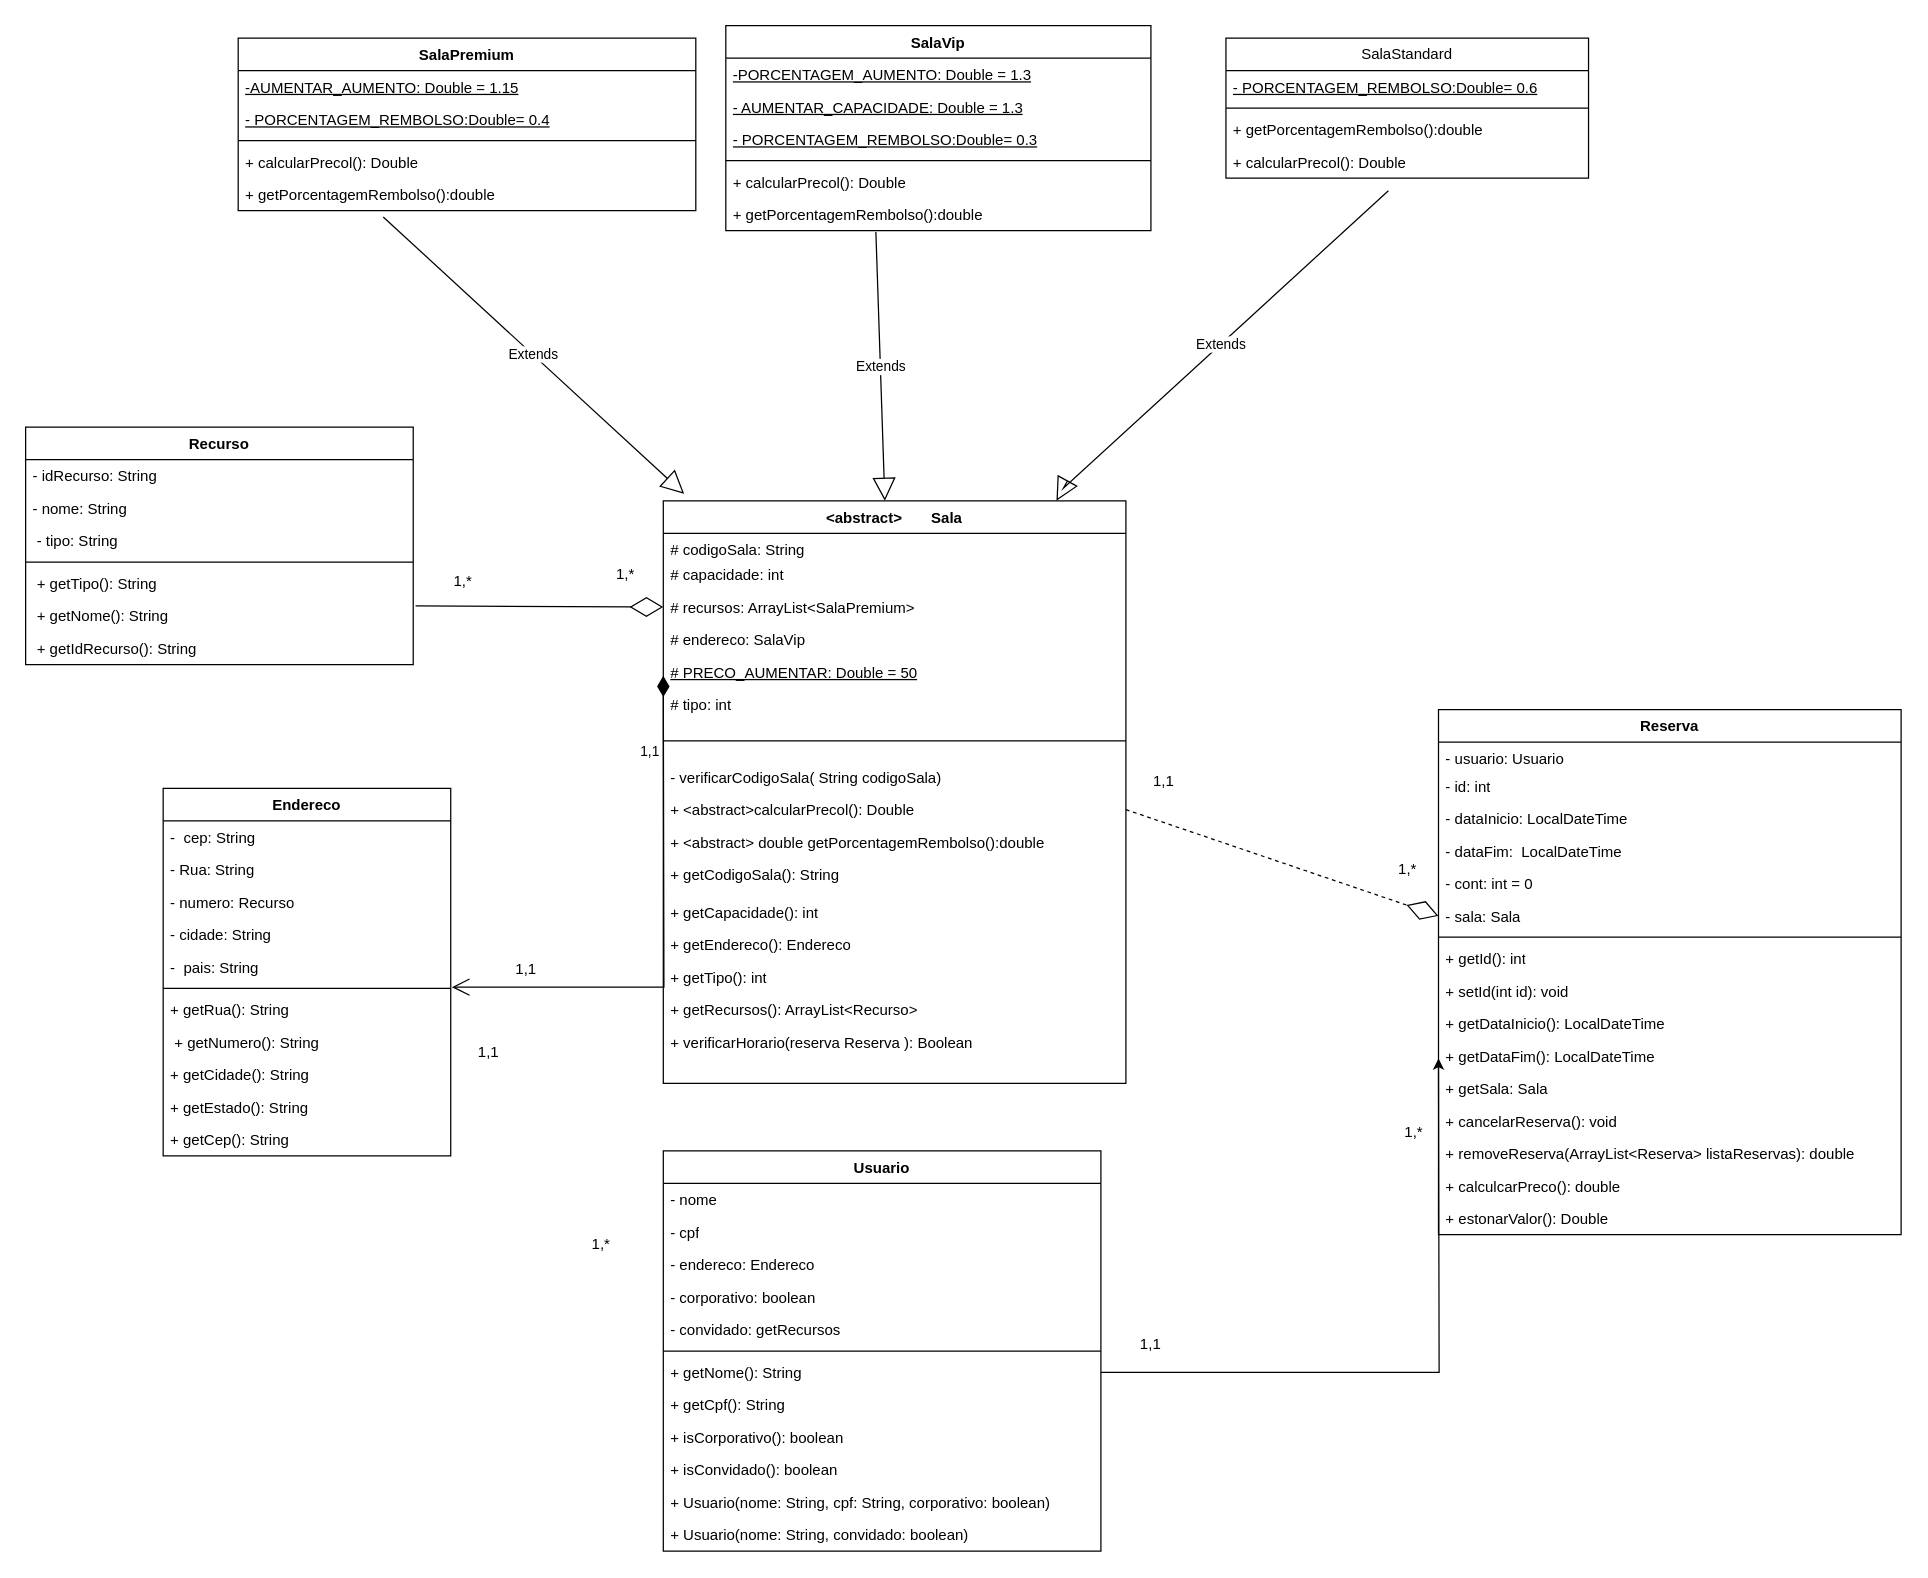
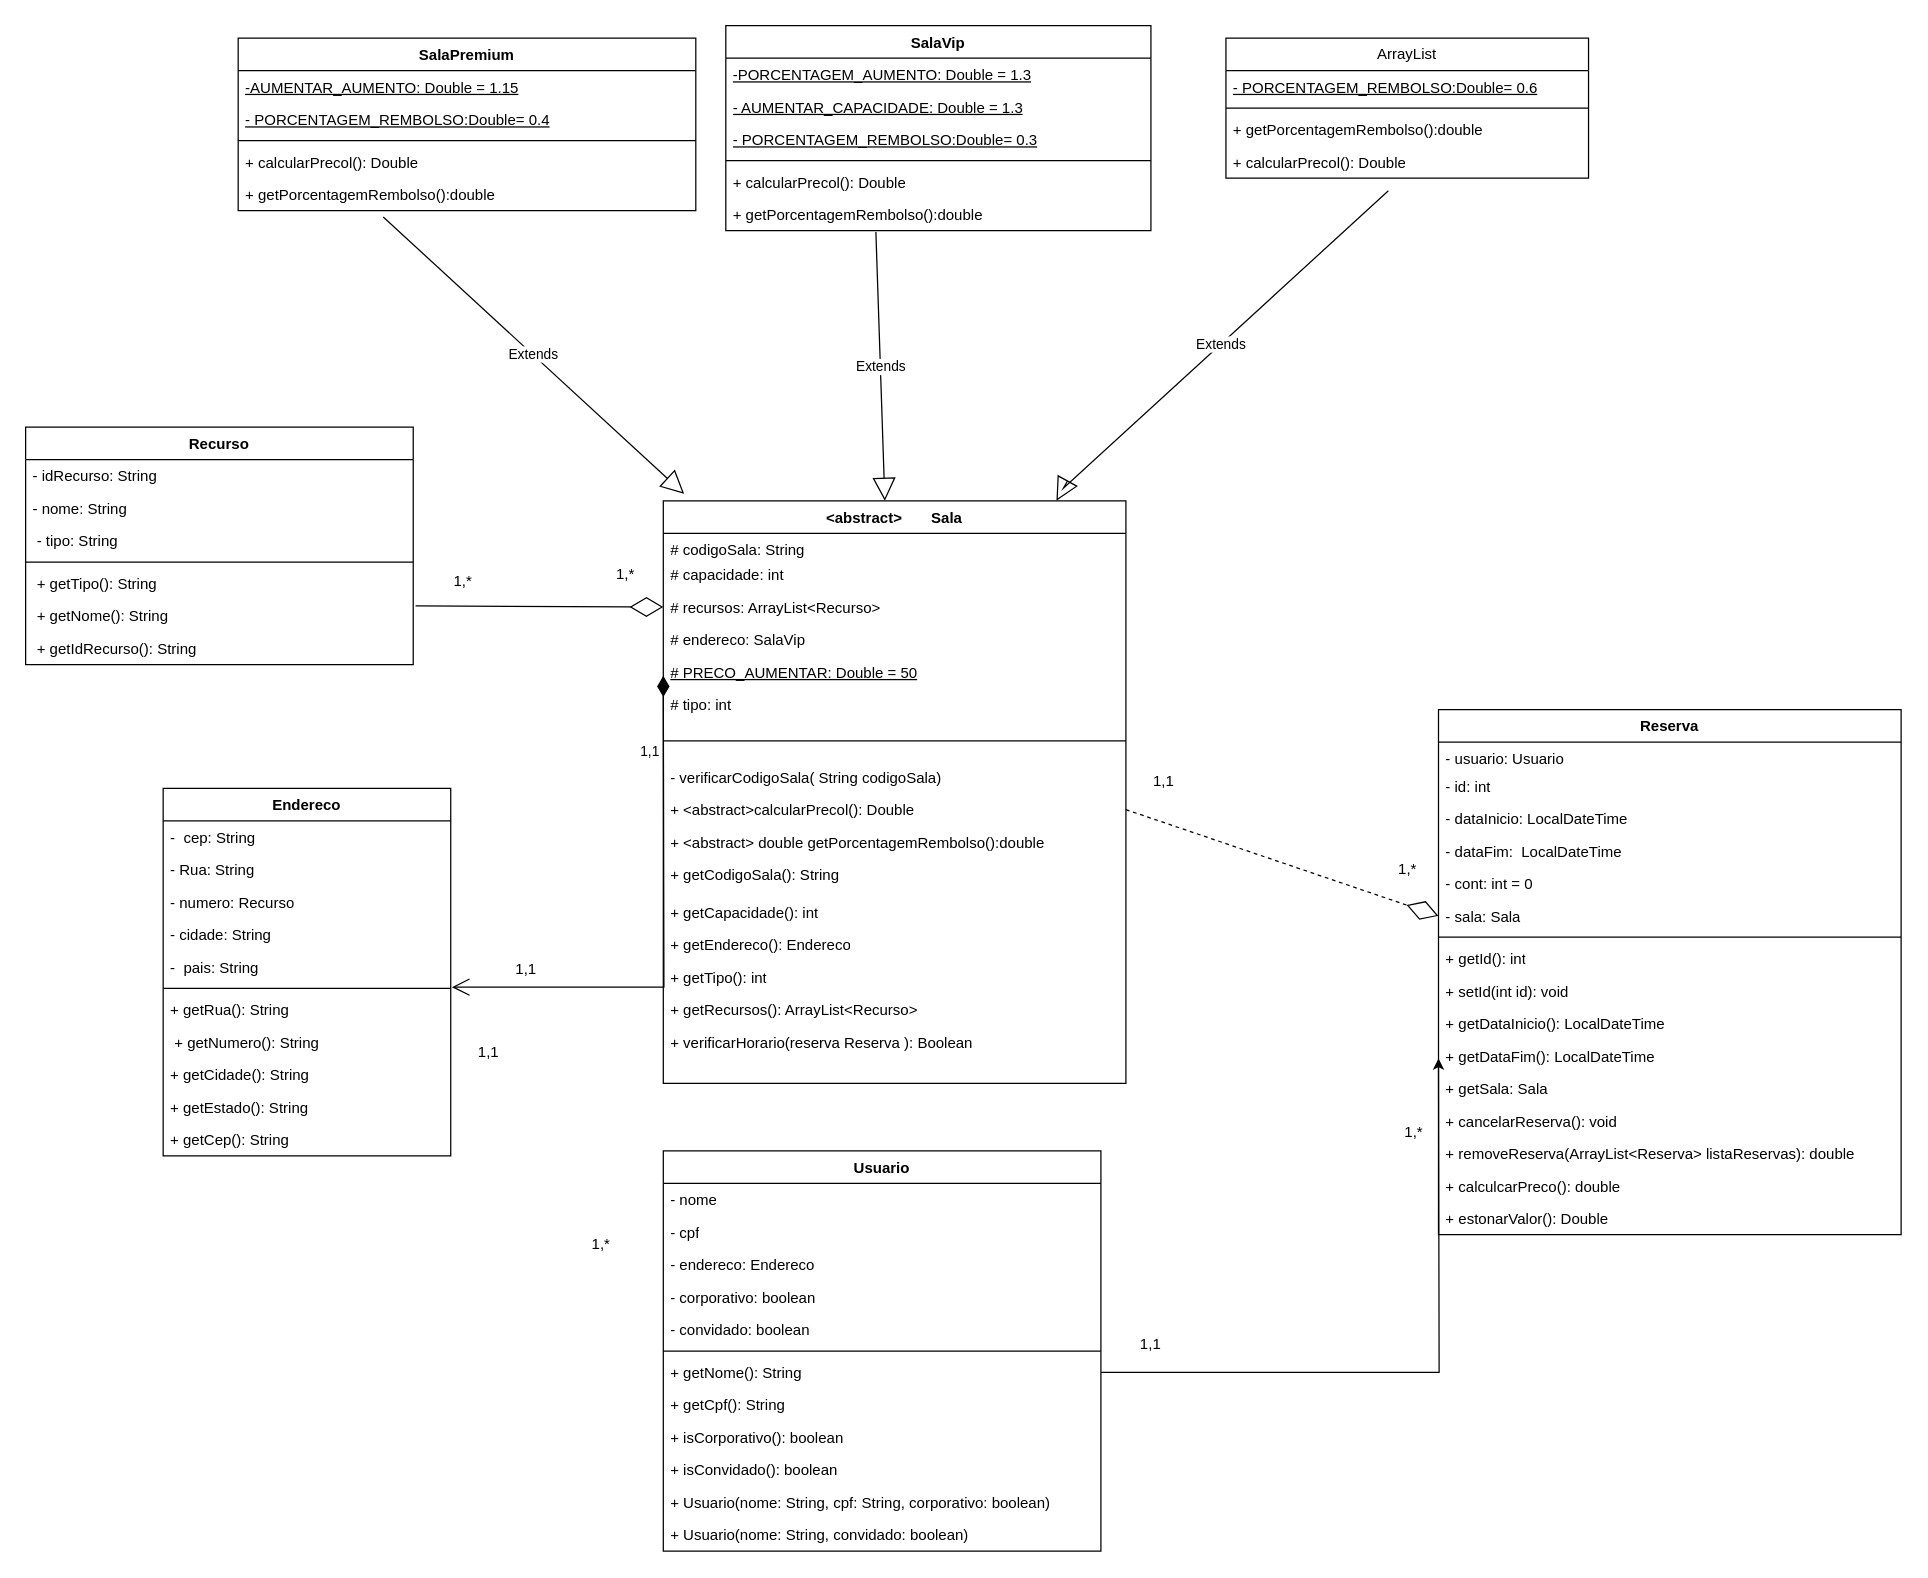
node "SalaStandard": label "SalaStandard" -> "ArrayList"
node "# recursos: ArrayList<SalaPremium>": label "# recursos: ArrayList<SalaPremium>" -> "# recursos: ArrayList<Recurso>"
node "- convidado: getRecursos": label "- convidado: getRecursos" -> "- convidado: boolean"
